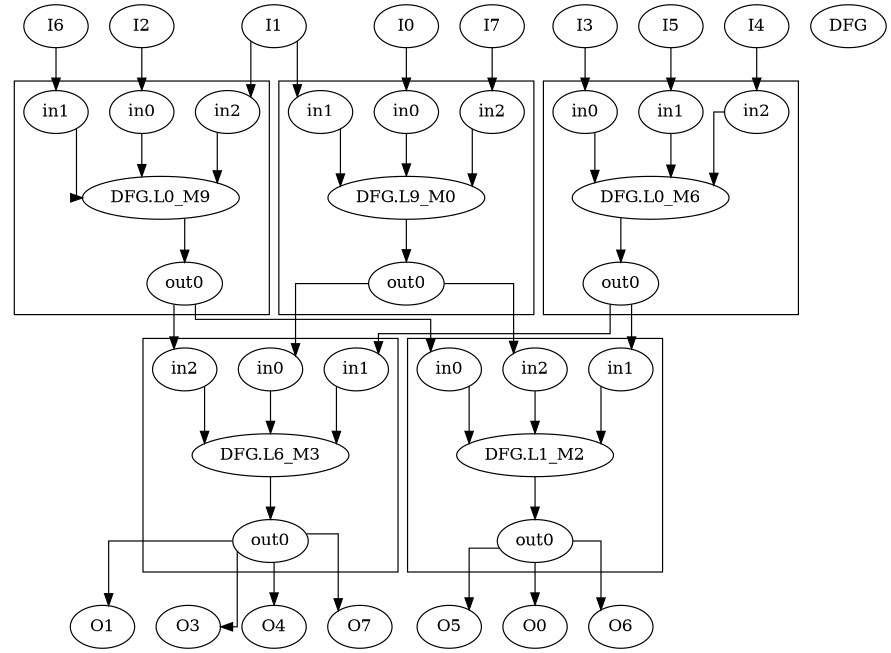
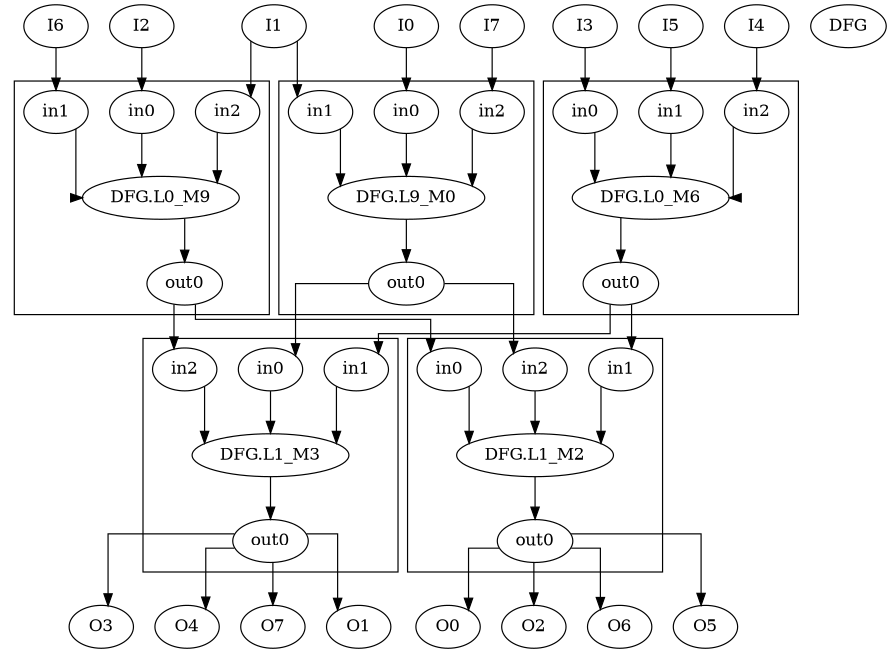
node "DFG.L6_M3": label "DFG.L6_M3" -> "DFG.L1_M3"
node "O2": added
